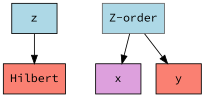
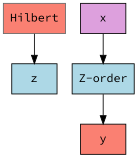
node "Z-order": color gray40 -> black
edge "z" -> "Hilbert": reversed
edge "Z-order" -> "x": reversed
node "Hilbert": color black -> gray40
